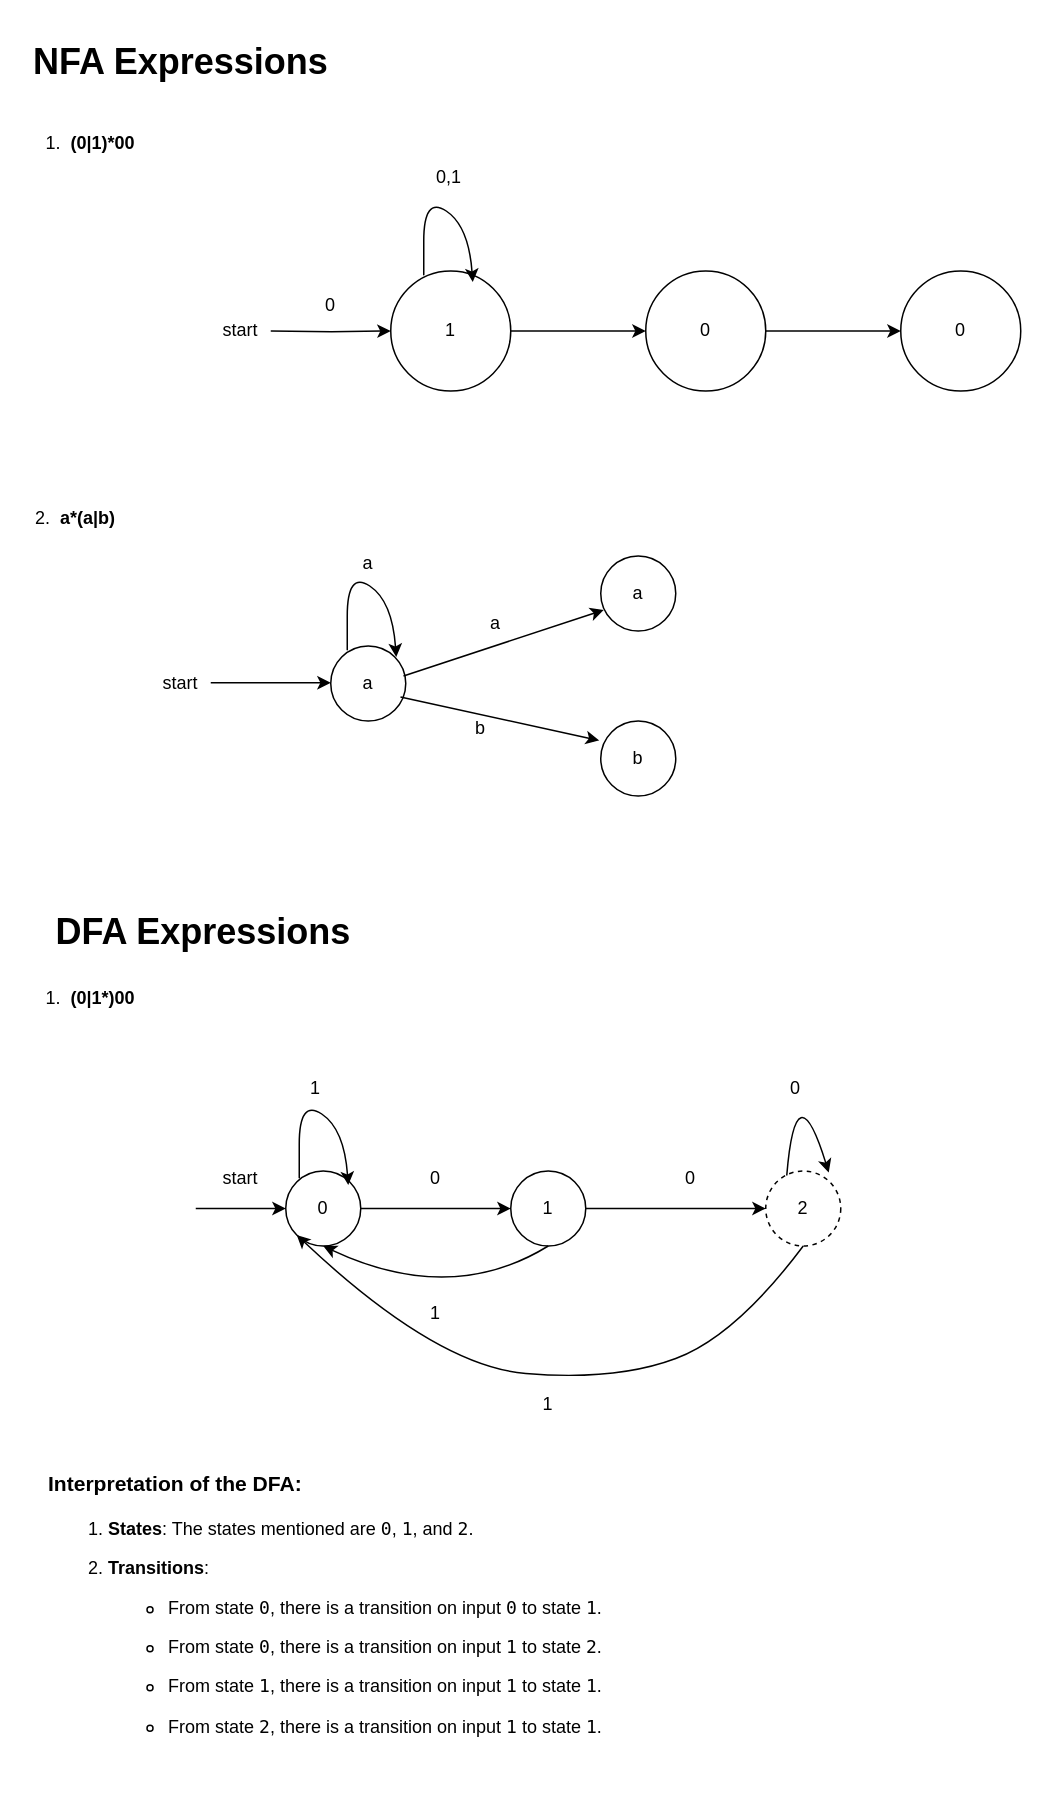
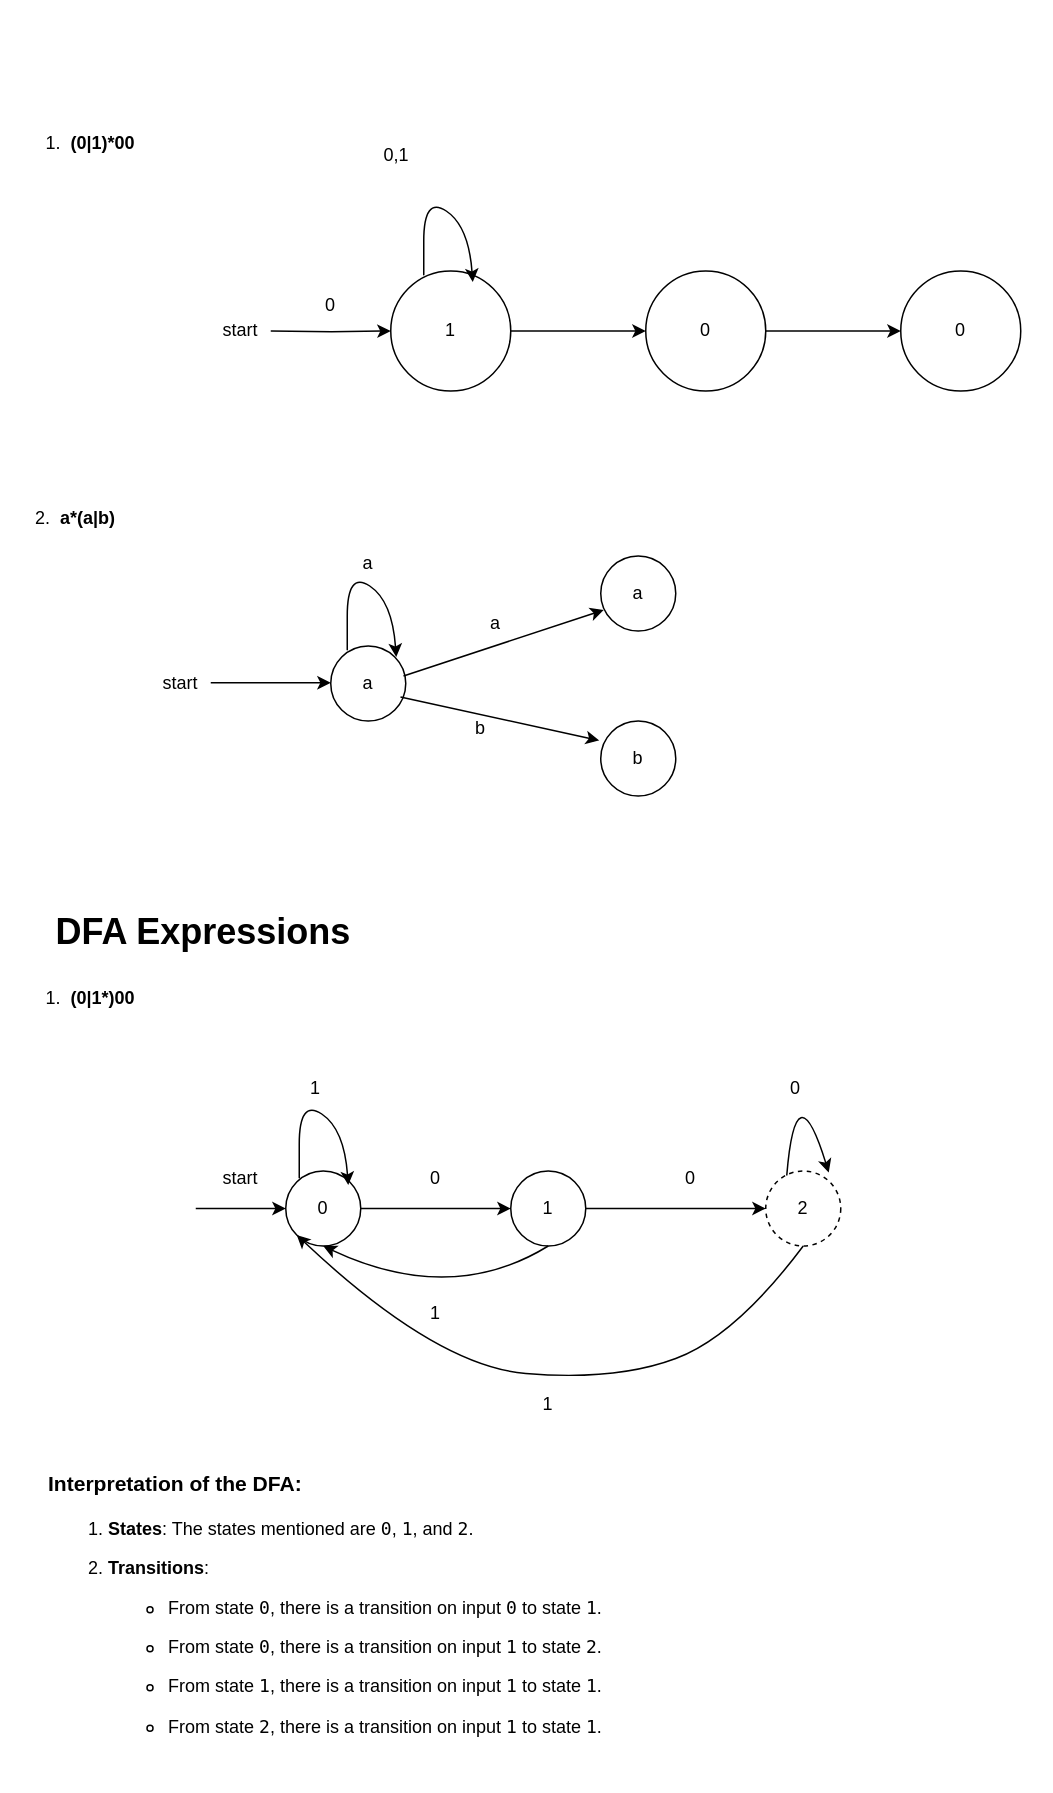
node "NFA Expressions": removed
node "0,1": moved (449, 178) -> (396, 155)
